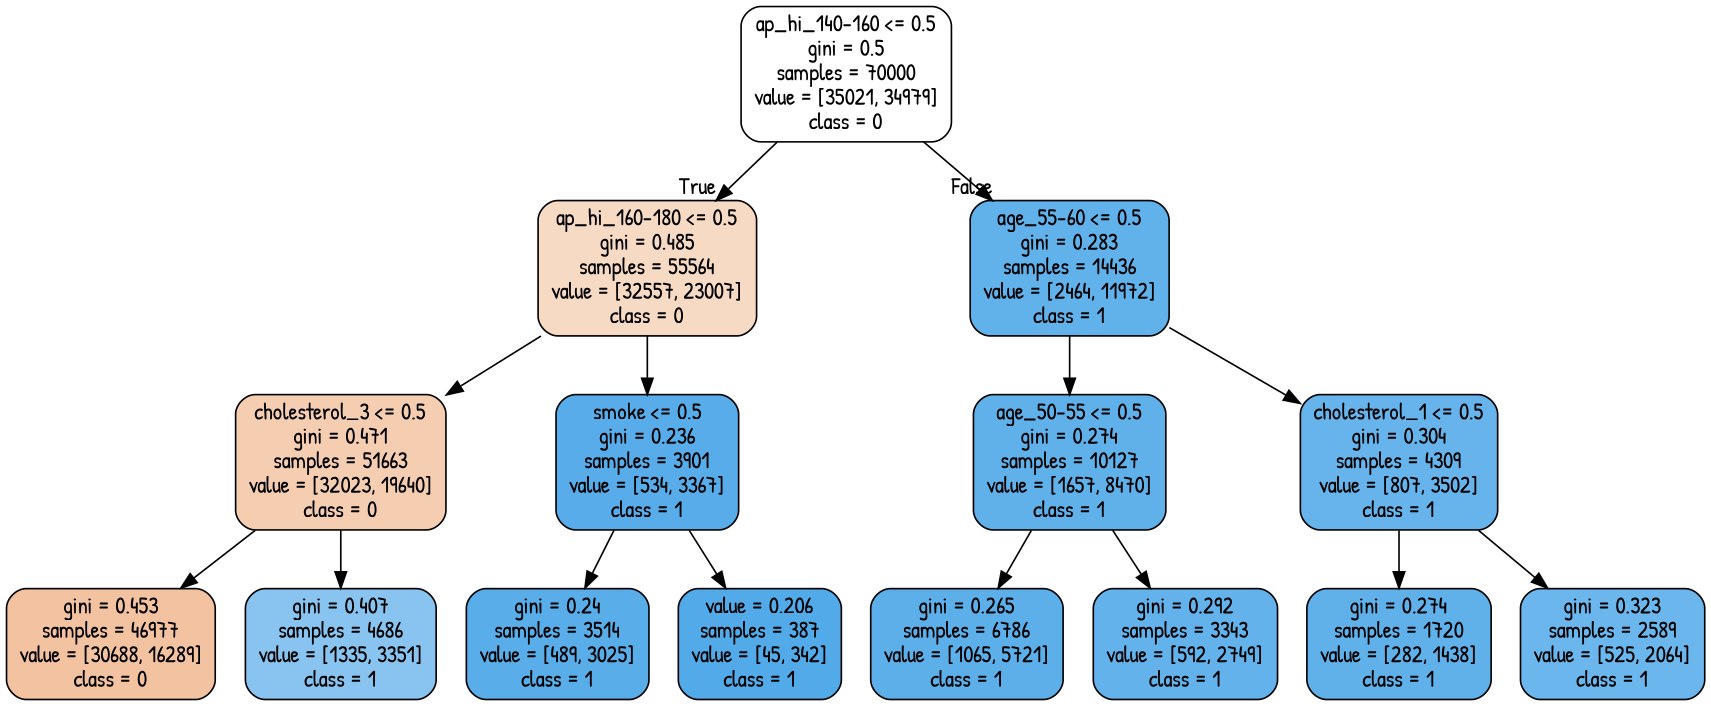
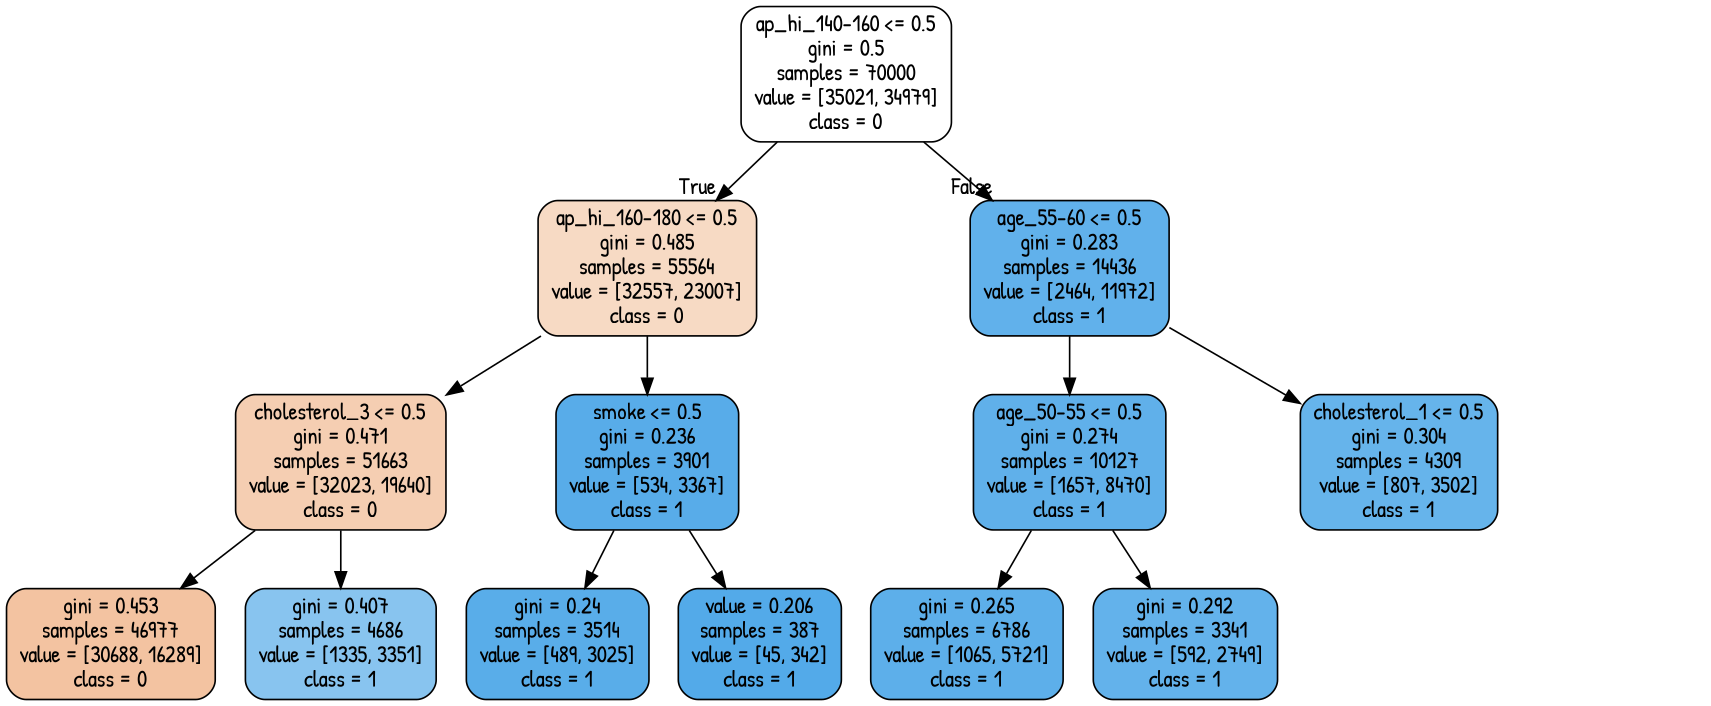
node "gini = 0.292 samples = 3343 value = [592, 2749] class = 1": label "gini = 0.292 samples = 3343 value = [592, 2749] class = 1" -> "gini = 0.292 samples = 3341 value = [592, 2749] class = 1"
node "gini = 0.274 samples = 1720 value = [282, 1438] class = 1": removed
node "gini = 0.323 samples = 2589 value = [525, 2064] class = 1": removed
